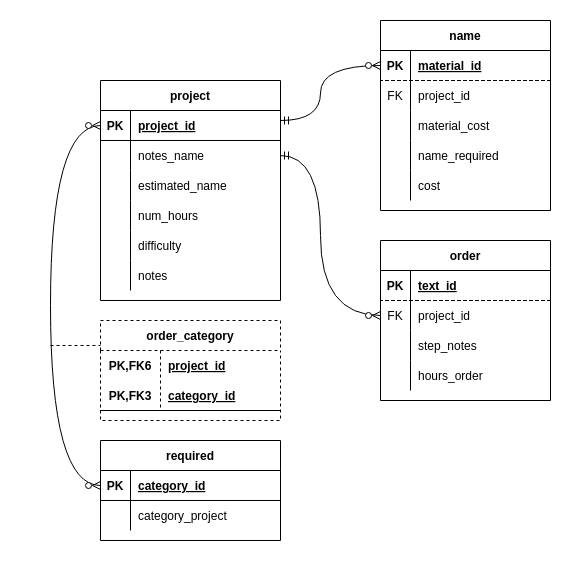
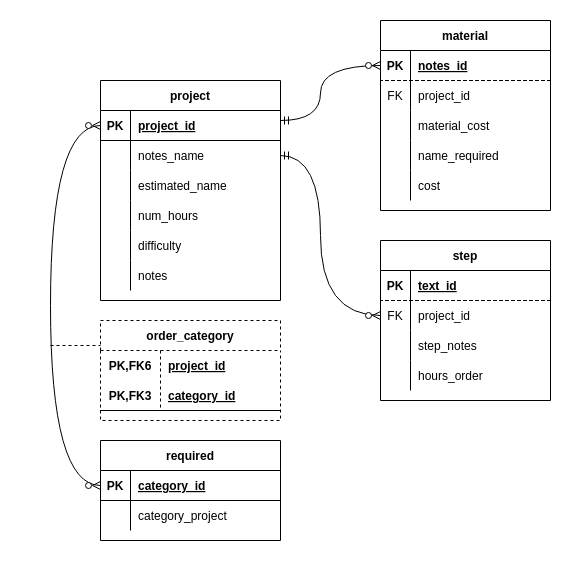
node "name": label "name" -> "material"
node "material_id": label "material_id" -> "notes_id"
node "order": label "order" -> "step"
